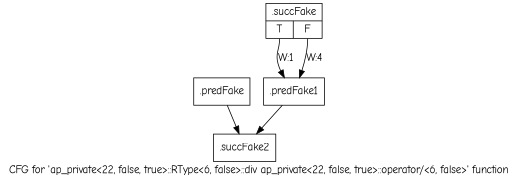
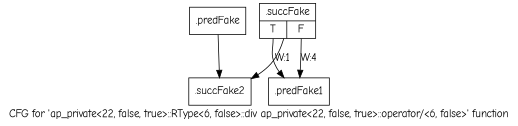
edge ".predFake1" -> ".succFake2": now ".succFake" -> ".succFake2"
